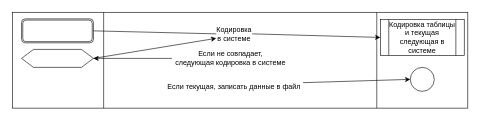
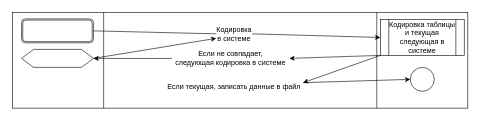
edge "Кодировка таблицы и текущая следующая в системе" -> "Если не совпадает, следующая кодировка в системе": added
edge "Кодировка таблицы и текущая следующая в системе" -> "Если текущая, записать данные в файл": added
